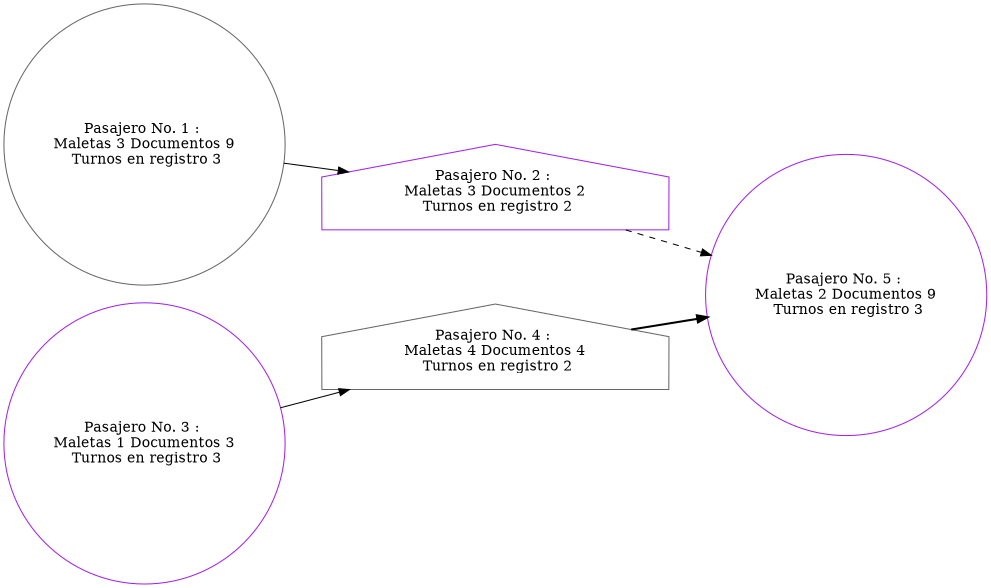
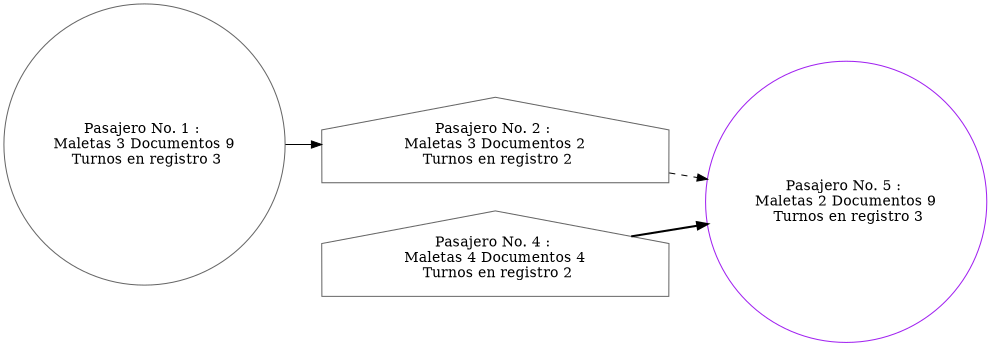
node "Pasajero No. 2 : Maletas 3 Documentos 2 Turnos en registro 2": color purple -> gray40
node "Pasajero No. 3 : Maletas 1 Documentos 3 Turnos en registro 3": removed
